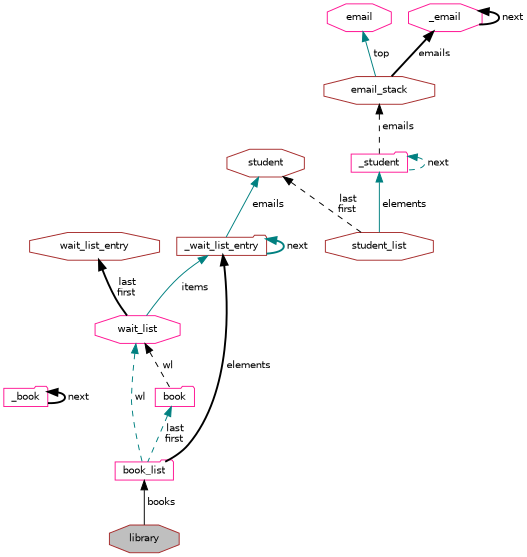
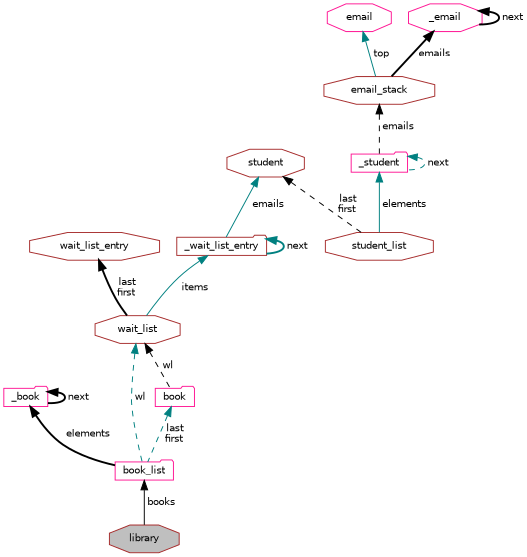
node "wait_list": color deeppink -> brown
edge "book_list" -> "_wait_list_entry": now "book_list" -> "_book"
